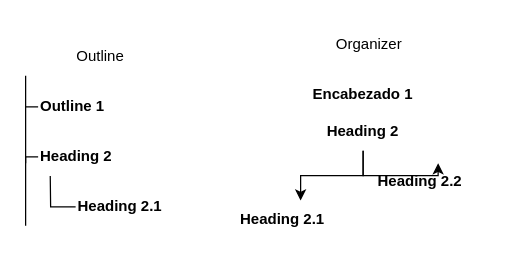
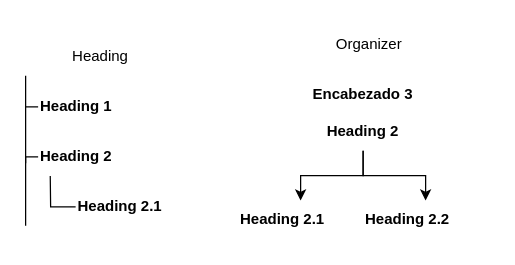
node "Outline": label "Outline" -> "Heading"
node "Encabezado 1": label "Encabezado 1" -> "Encabezado 3"
node "Outline 1": label "Outline 1" -> "Heading 1"
node "Heading 2.2": moved (438, 182) -> (426, 219)
